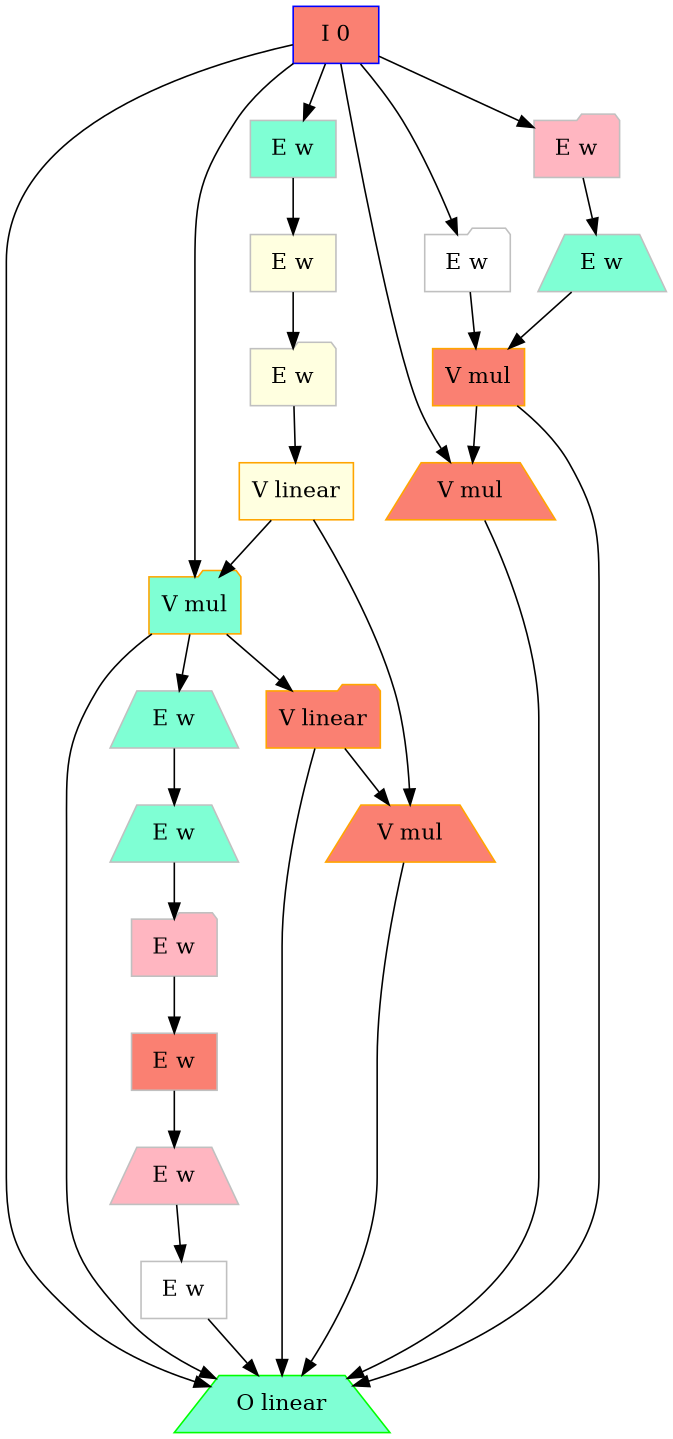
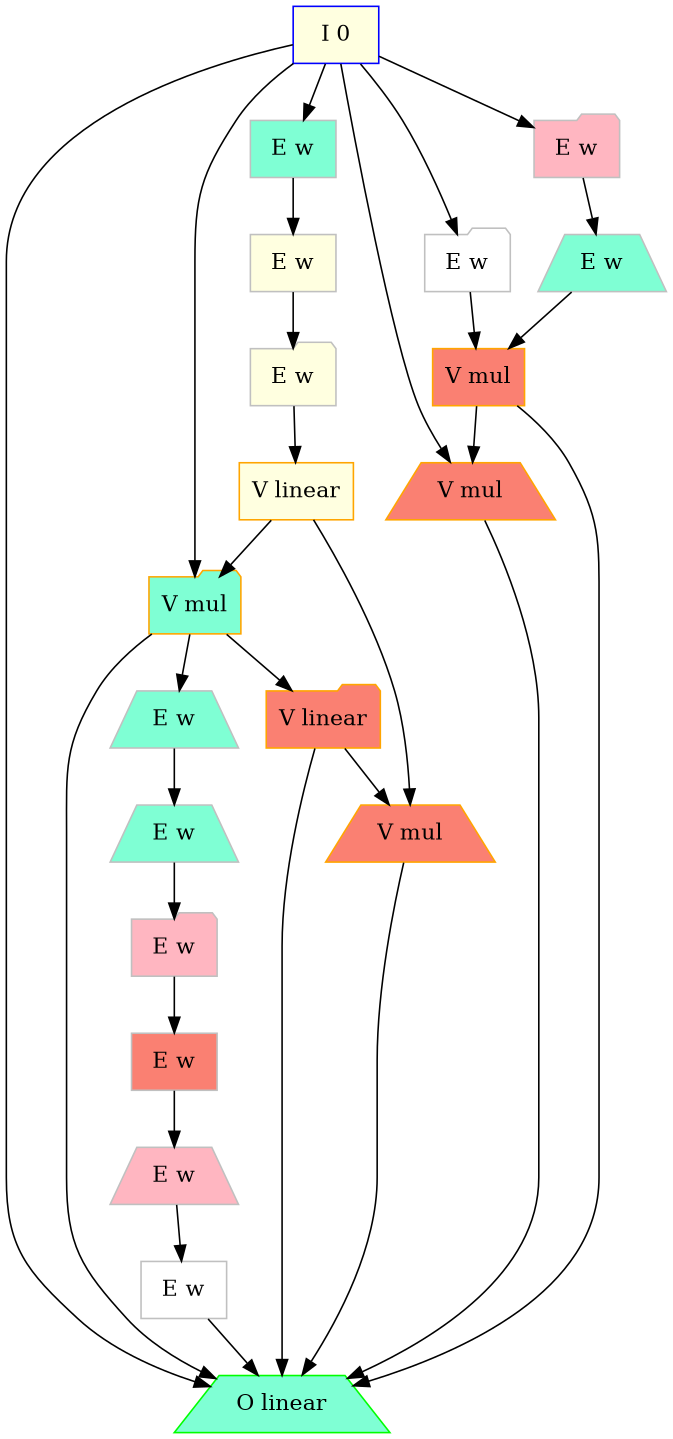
node "I 0": fillcolor salmon -> lightyellow
